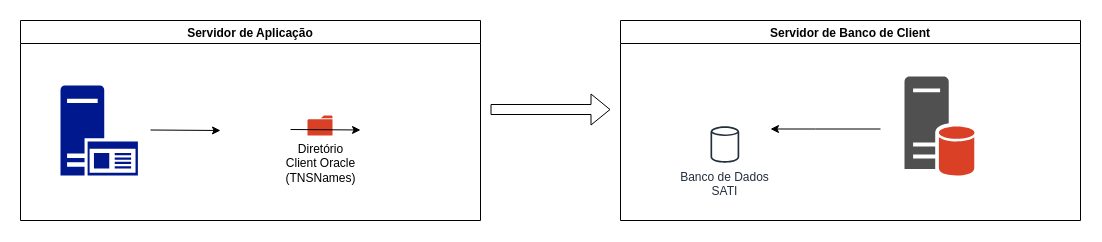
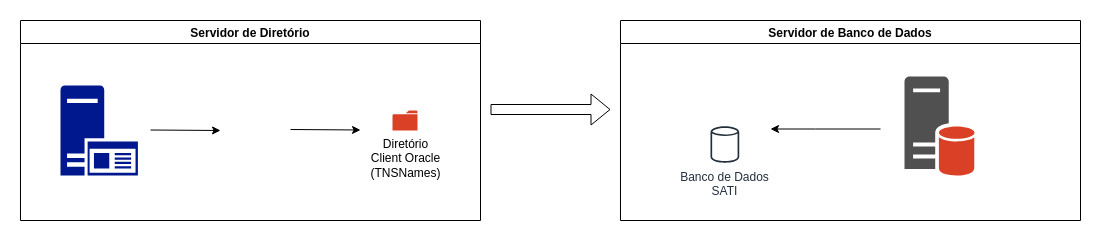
node "Servidor de Aplicação": label "Servidor de Aplicação" -> "Servidor de Diretório"
node "Servidor de Banco de Client": label "Servidor de Banco de Client" -> "Servidor de Banco de Dados"
node "Diretório Client Oracle (TNSNames)": moved (320, 126) -> (405, 121)
